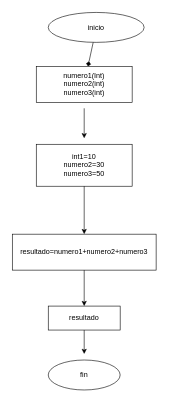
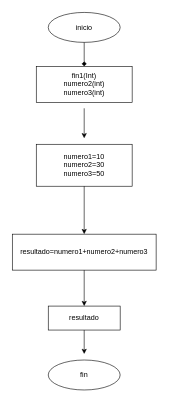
node "inicio": size 96x30 -> 72x30
node "numero1(Int) numero2(int) numero3(int)": label "numero1(Int) numero2(int) numero3(int)" -> "fin1(Int) numero2(int) numero3(int)"
node "int1=10 numero2=30 numero3=50": label "int1=10 numero2=30 numero3=50" -> "numero1=10 numero2=30 numero3=50"
